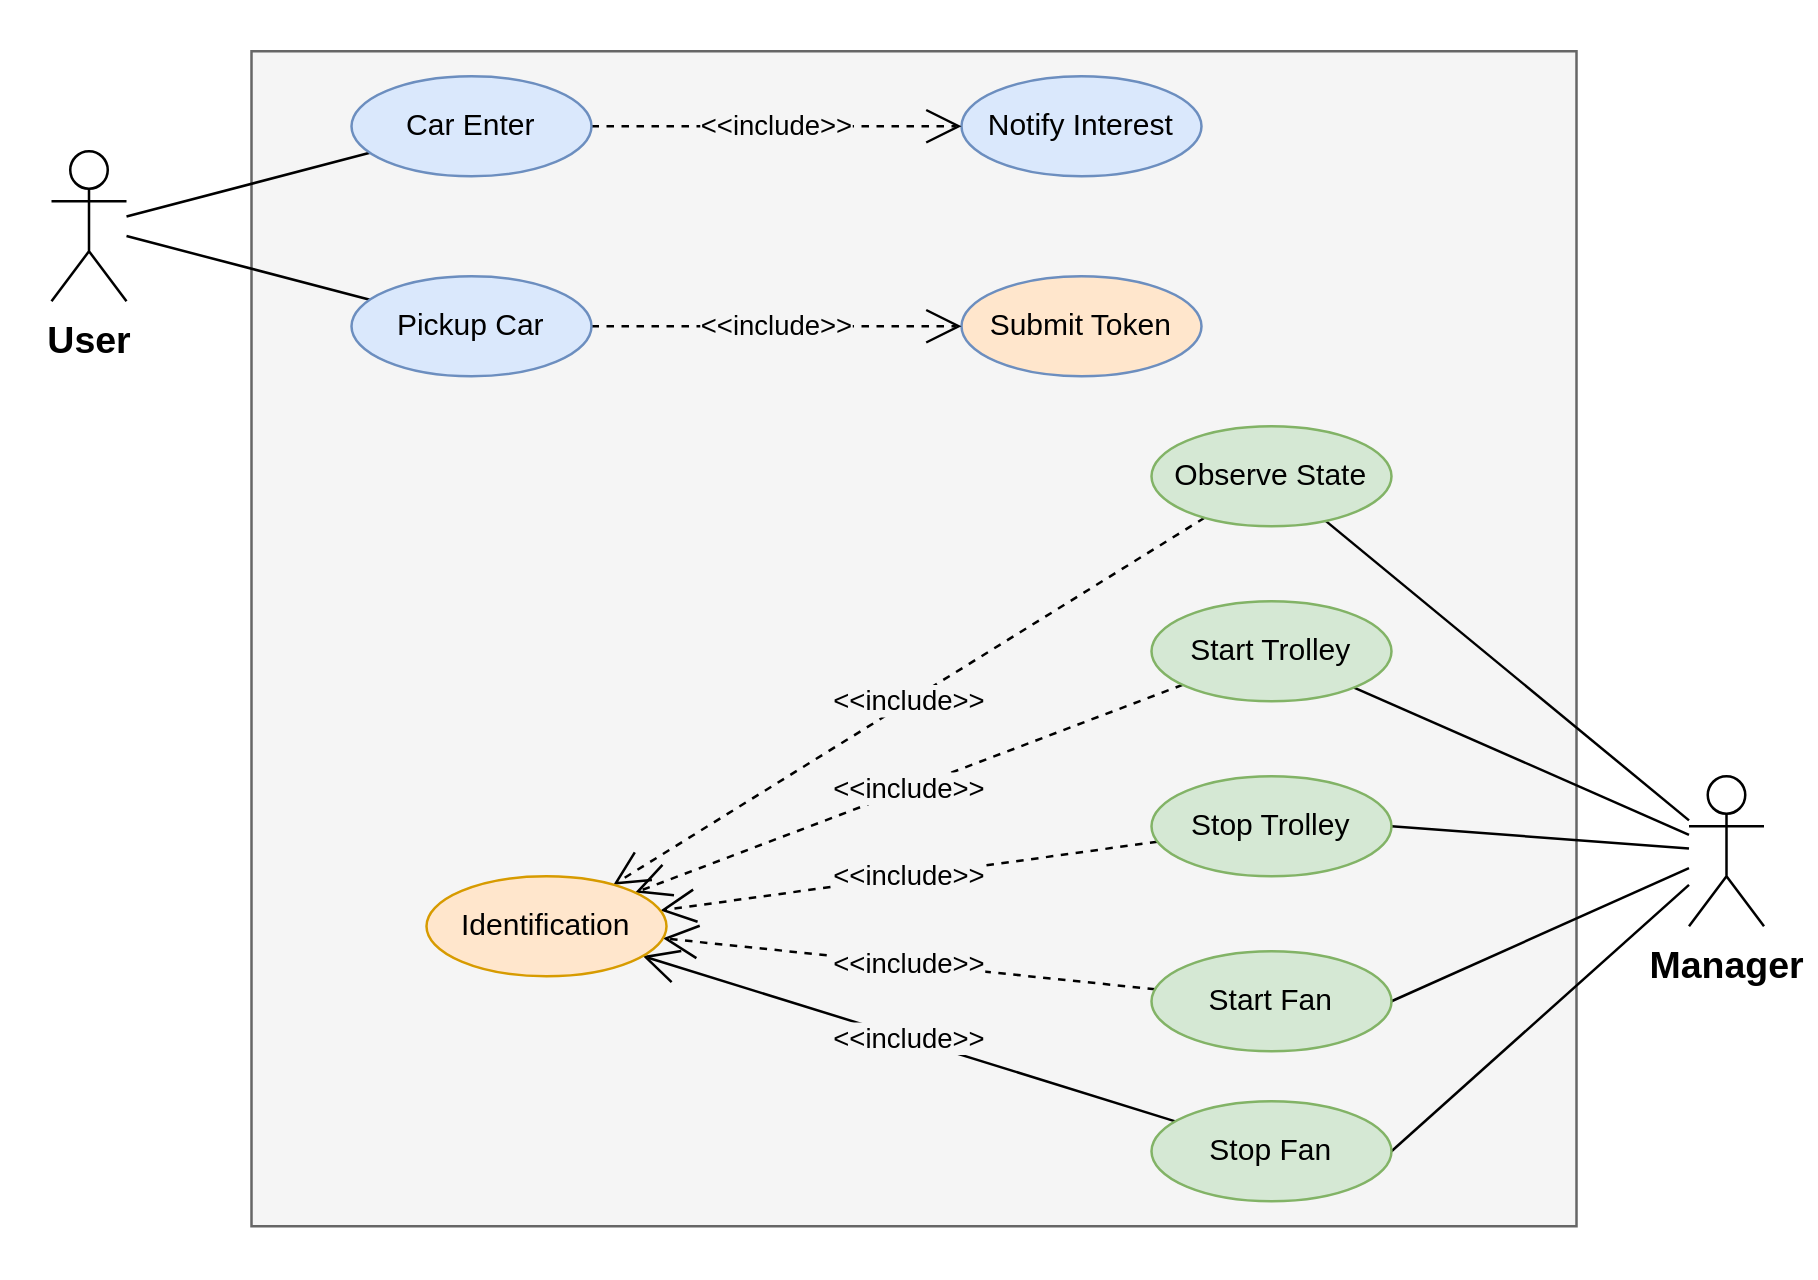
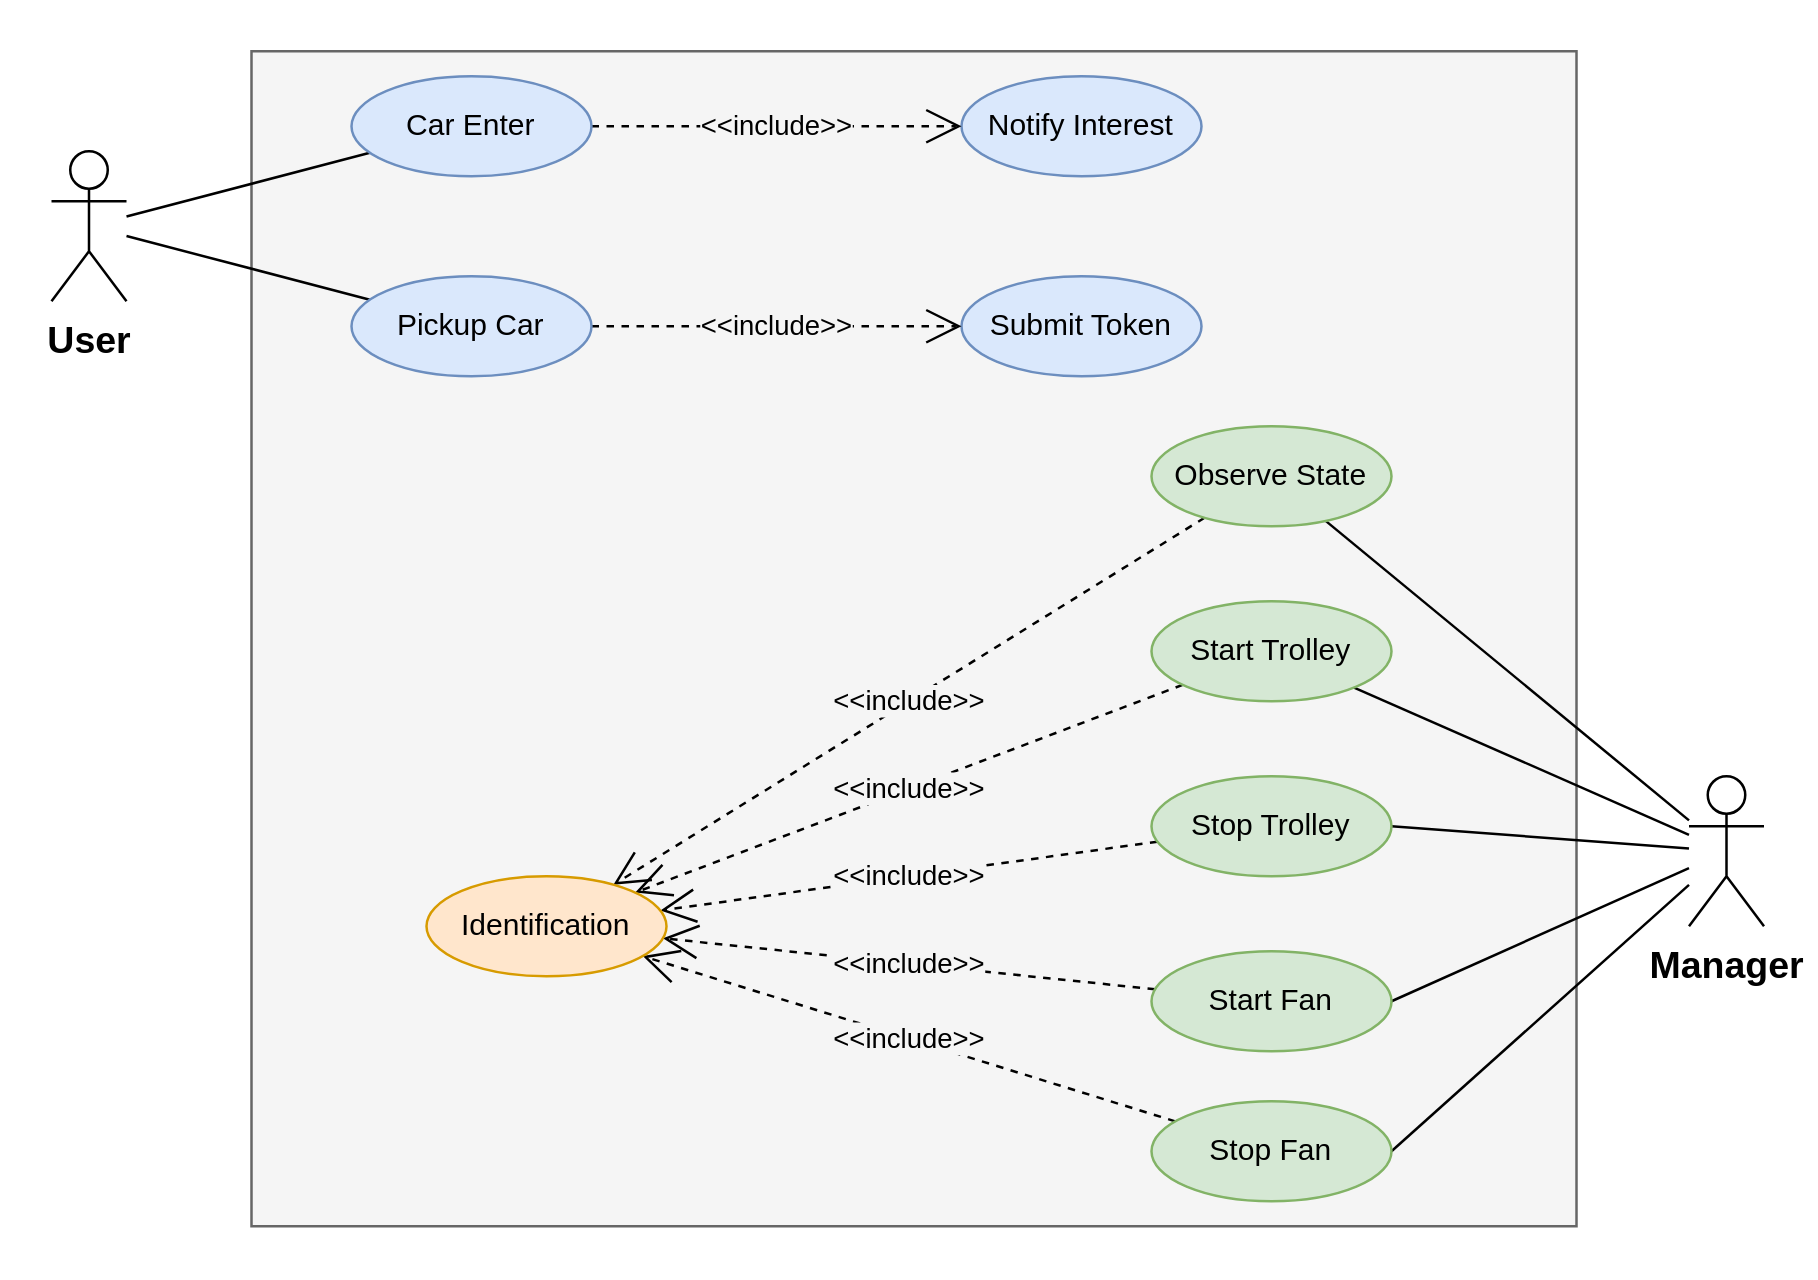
node "Submit Token": fillcolor #ffe6cc -> #dae8fc
edge "Stop Fan" -> "Identification": style solid -> dashed
